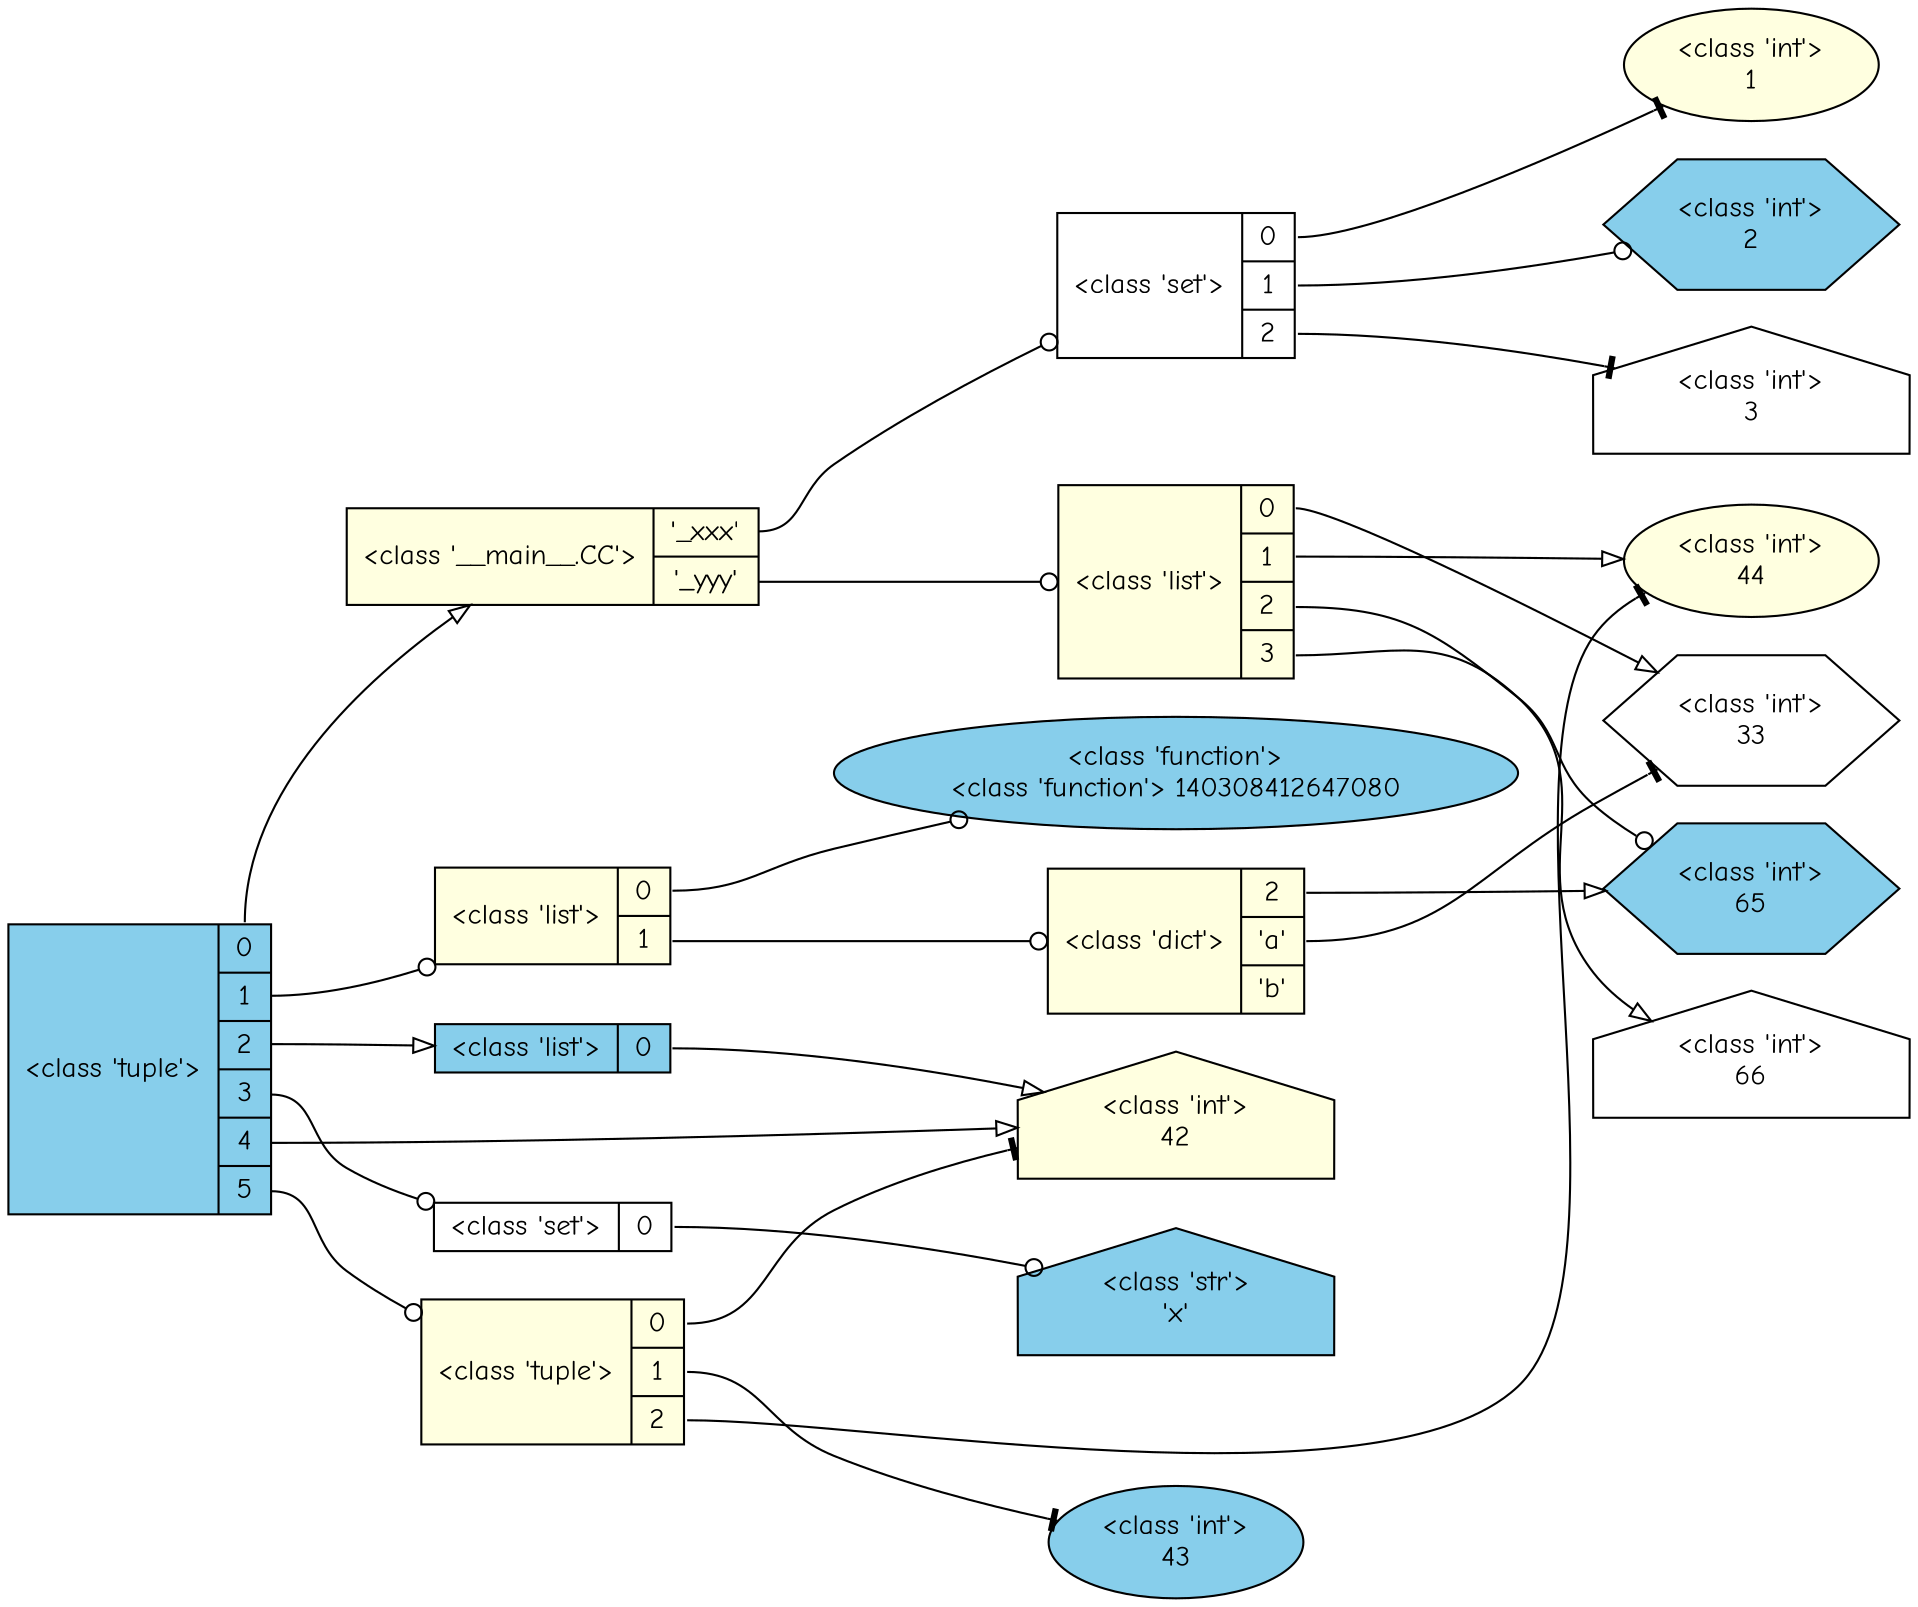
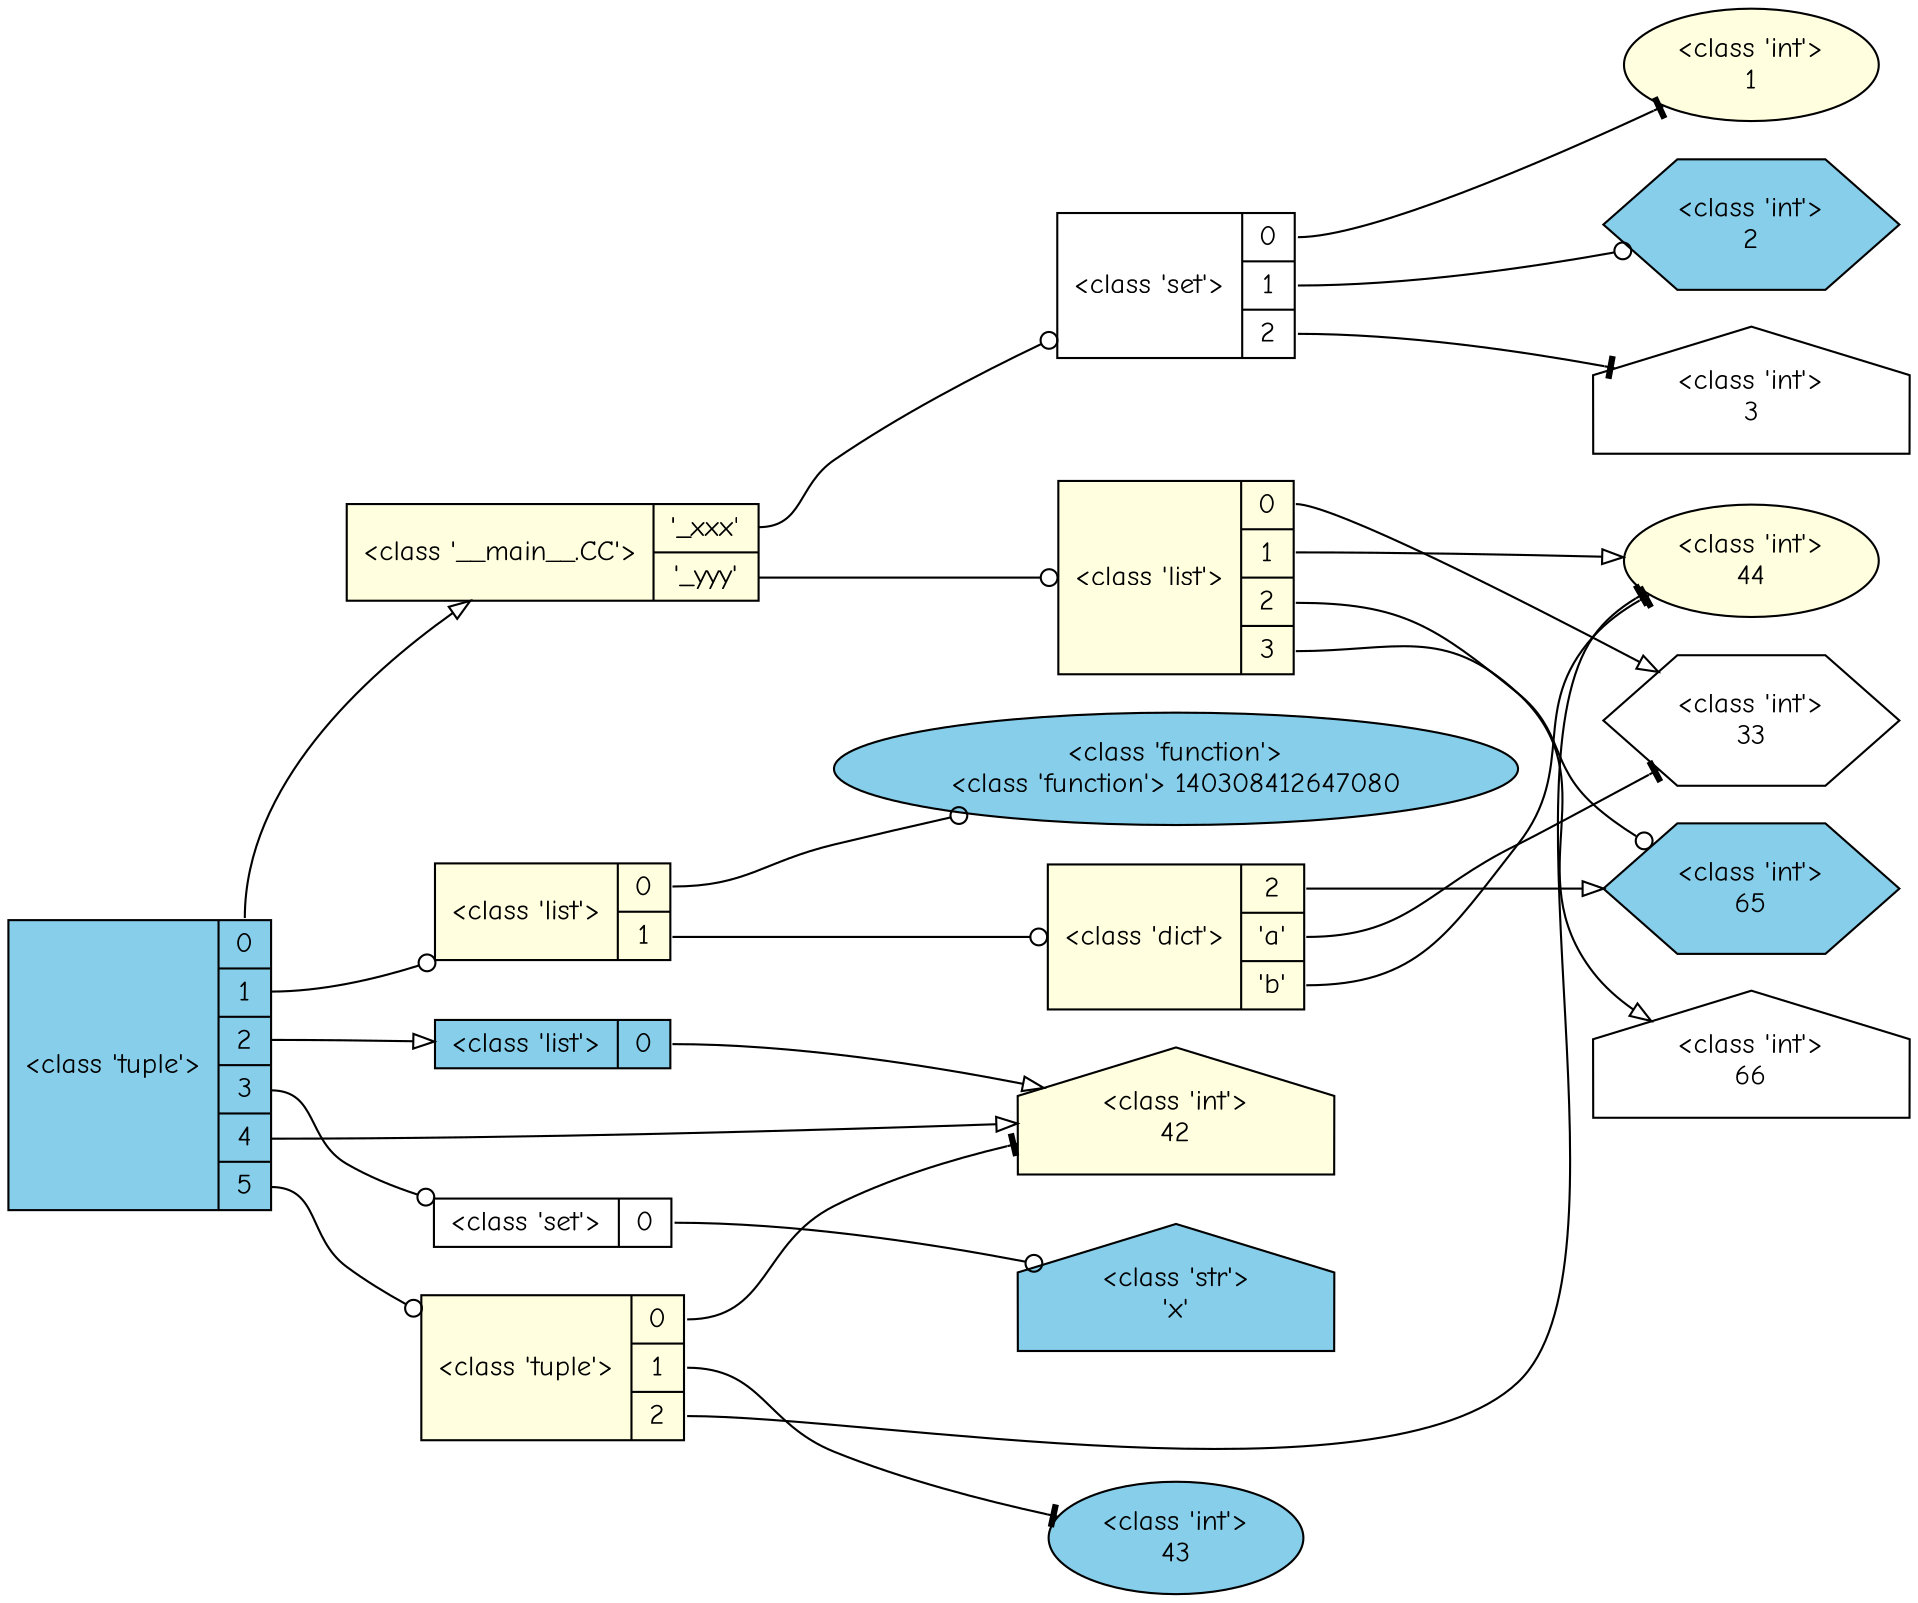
edge "<class 'dict'>" -> "<class 'int'> 44": added
